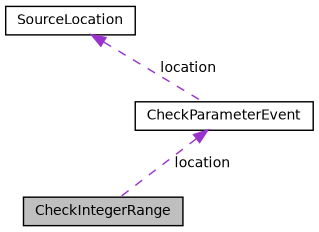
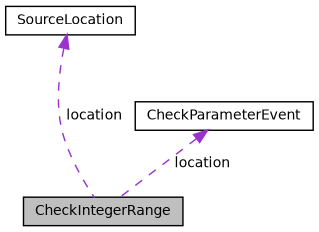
edge "CheckParameterEvent" -> "SourceLocation": now "CheckIntegerRange" -> "SourceLocation"
